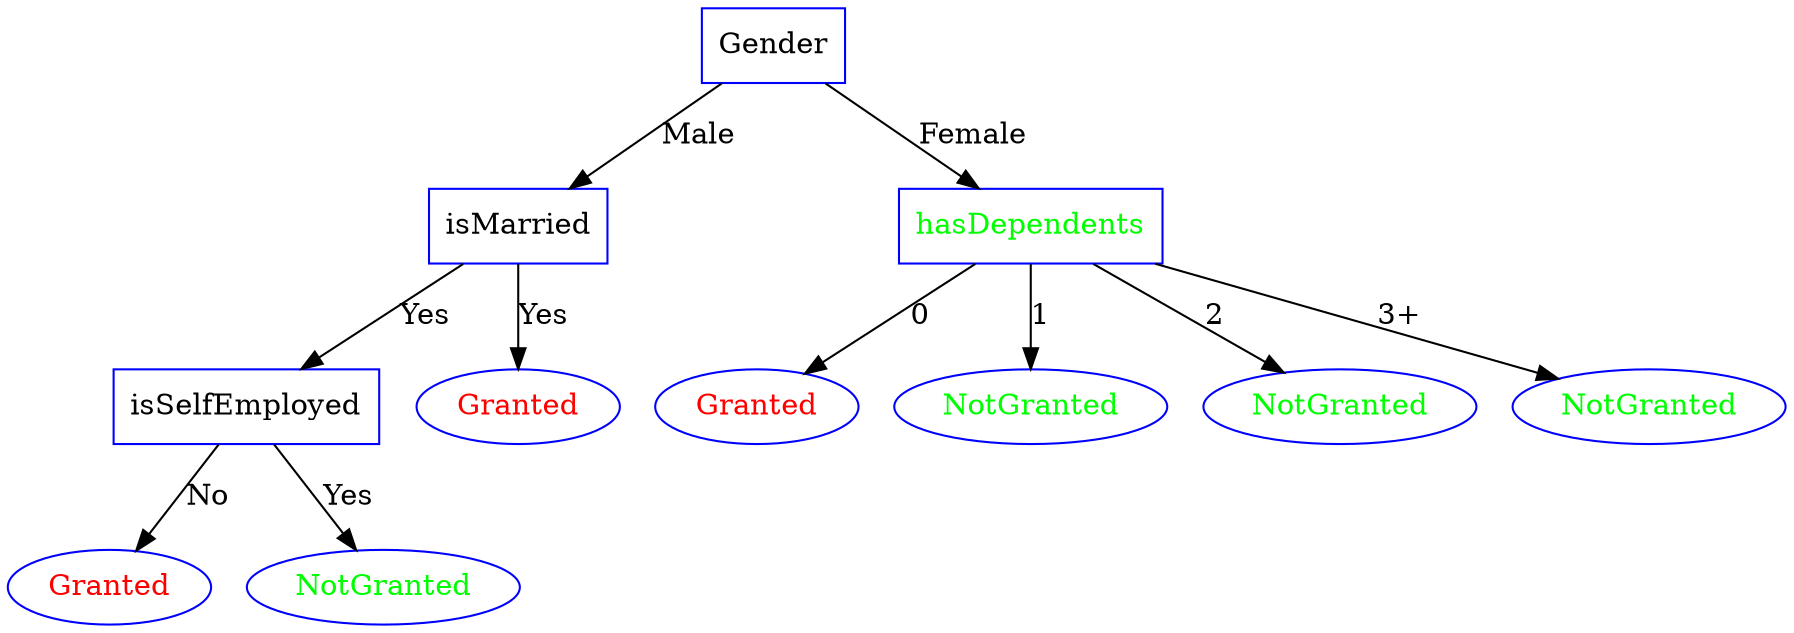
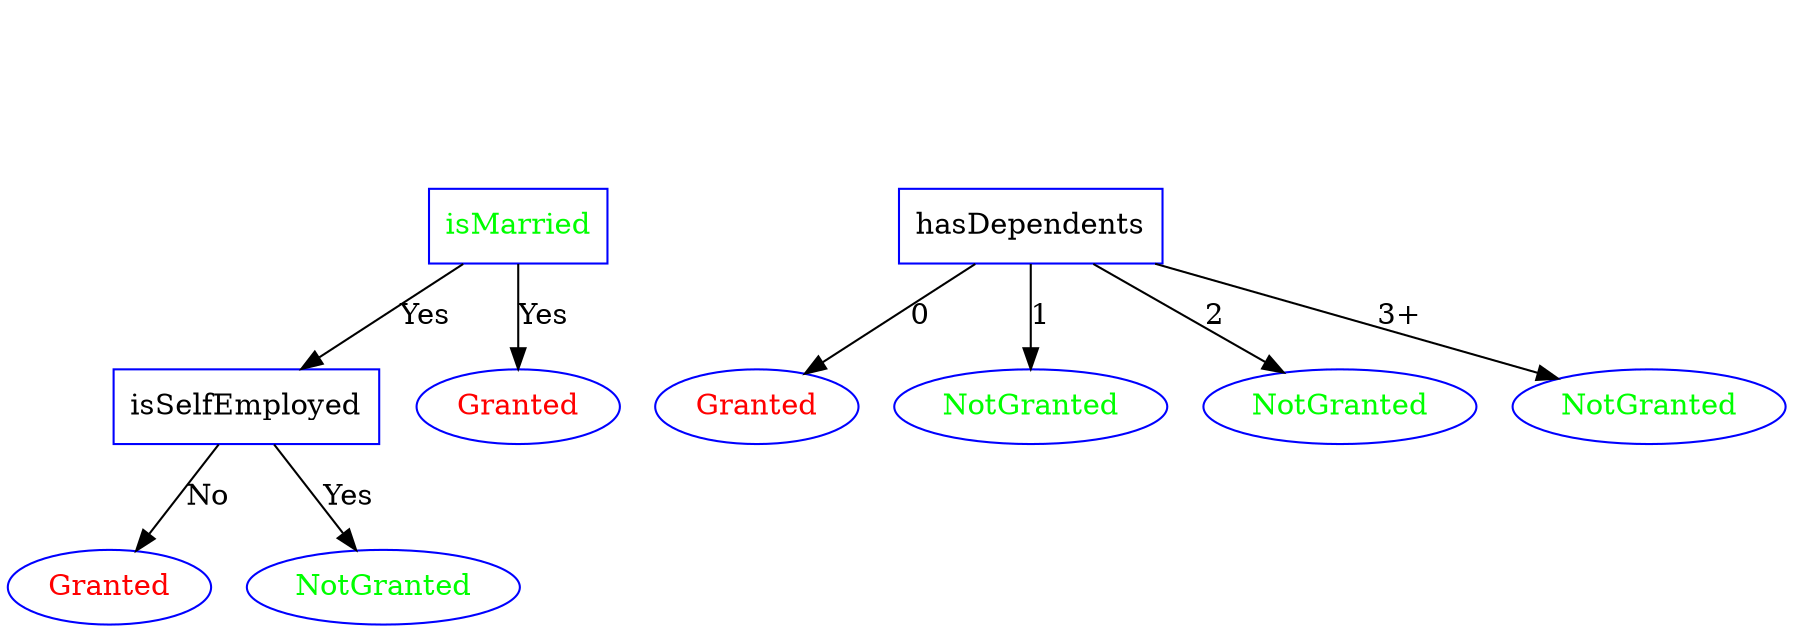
node "Gender": removed
node "isMarried": fontcolor black -> green
node "hasDependents": fontcolor green -> black
